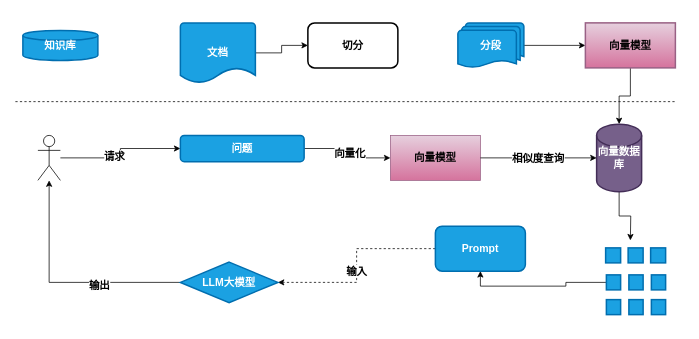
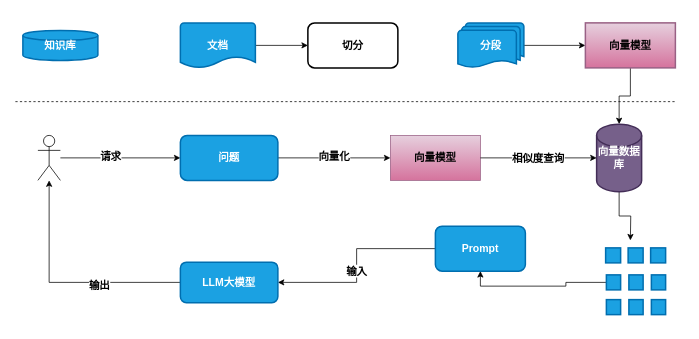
node "文档": size 75x60 -> 75x45
node "问题": size 124x26 -> 98x45
edge "Prompt" -> "LLM大模型": style dashed -> solid
node "LLM大模型": shape diamond -> rounded rectangle
